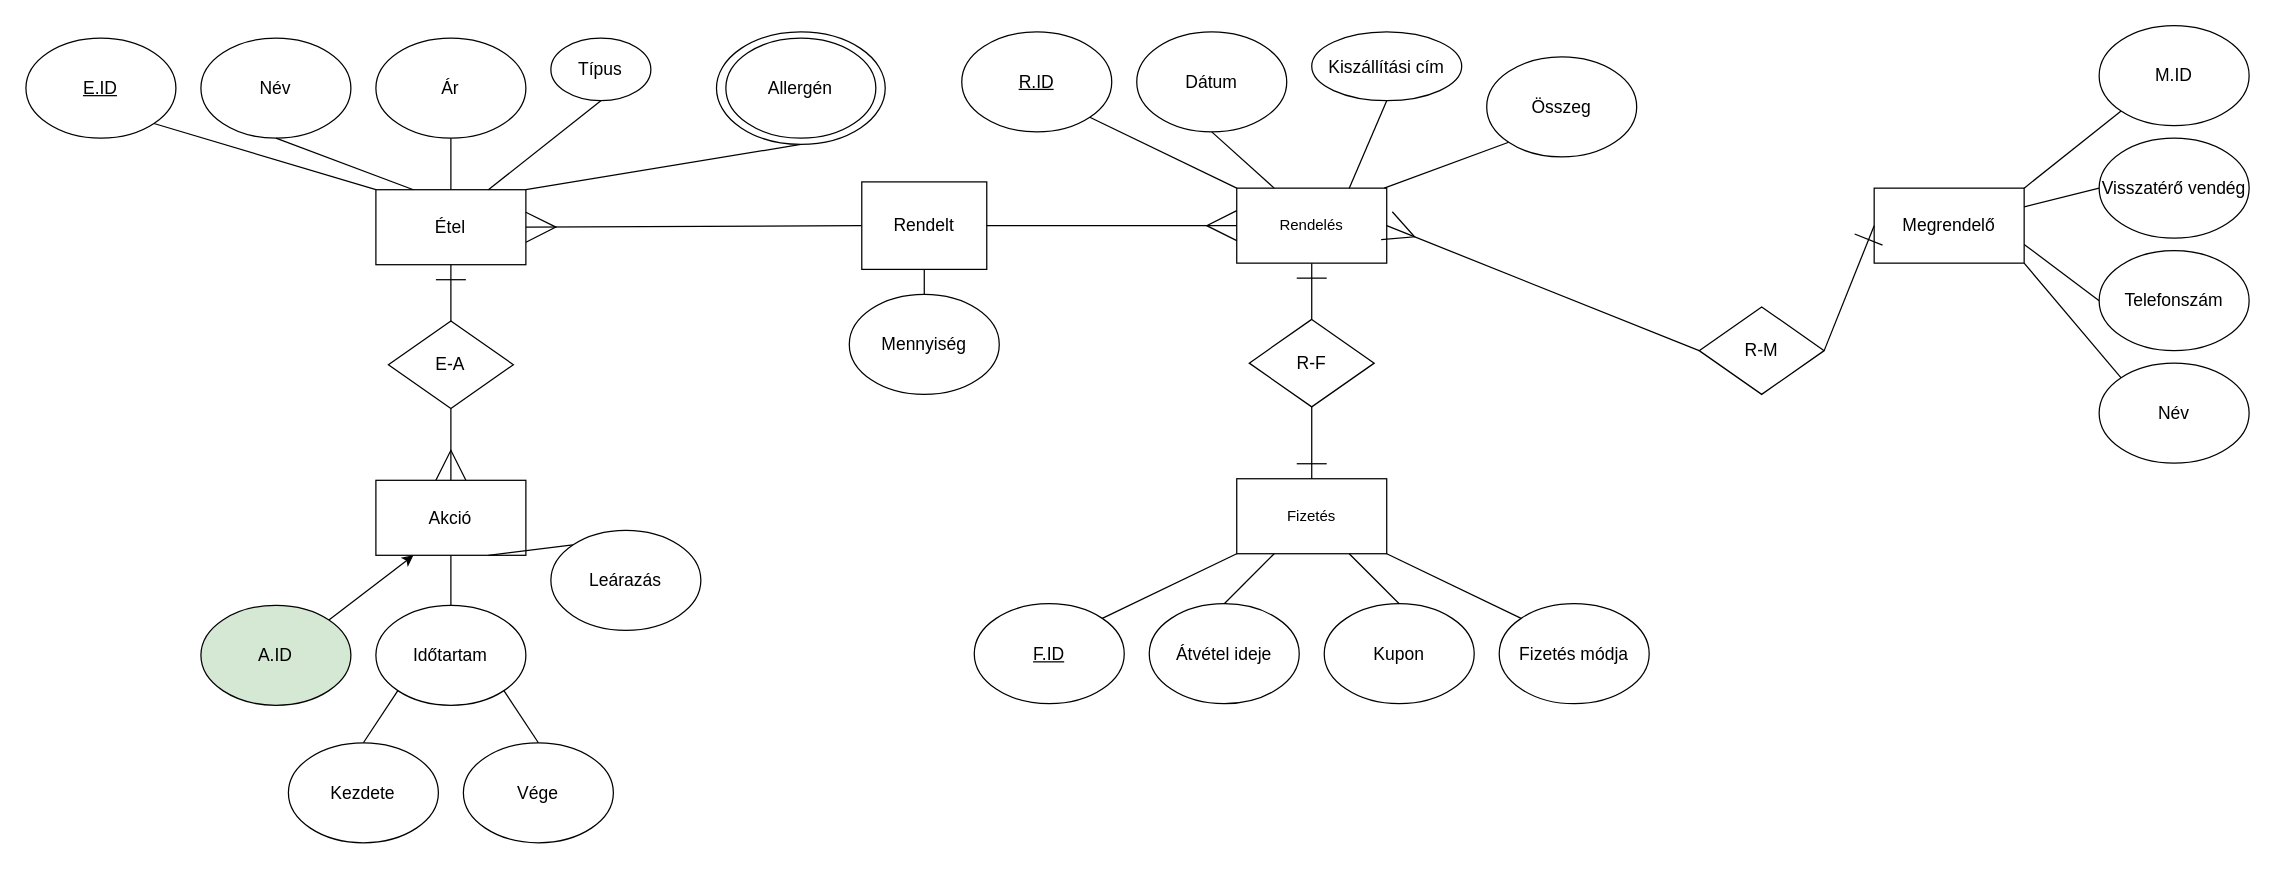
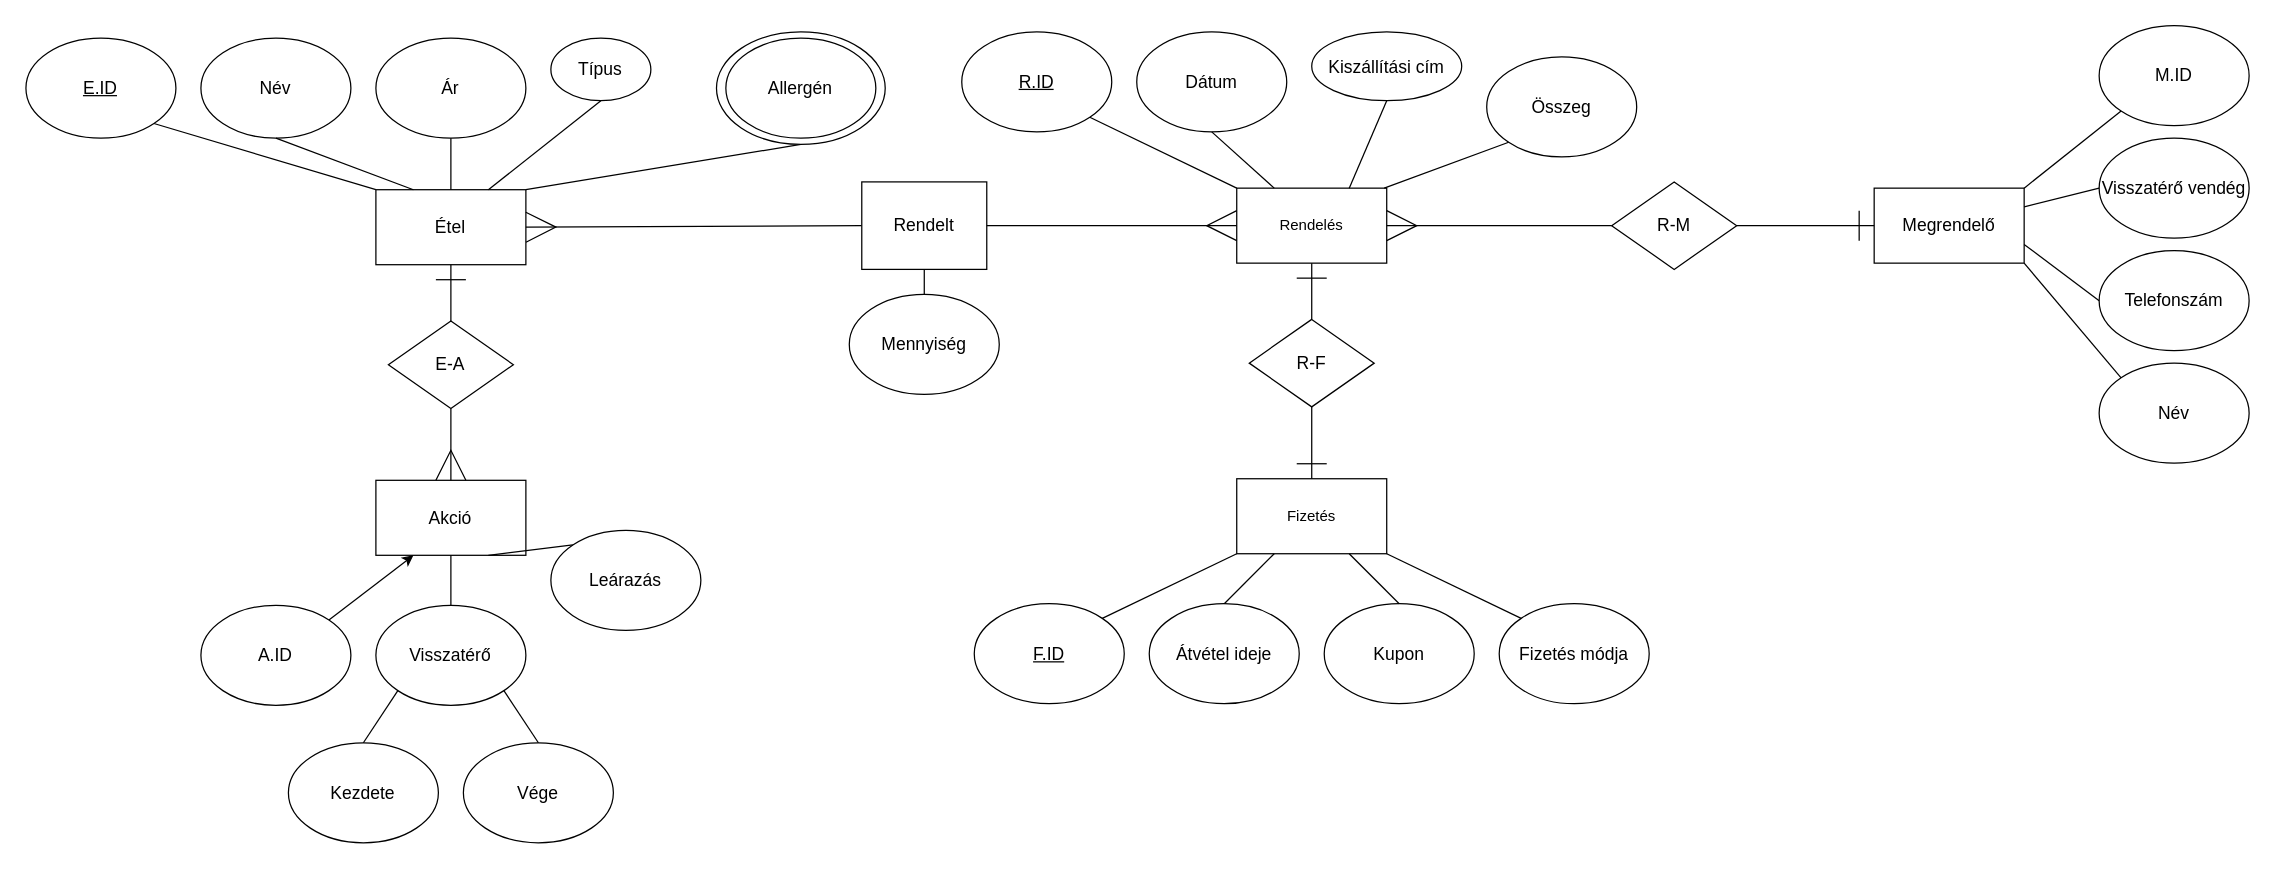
node "R-M": moved (1762, 351) -> (1674, 226)
node "A.ID": fillcolor #d5e8d4 -> #ffffff
node "Időtartam": label "Időtartam" -> "Visszatérő"
